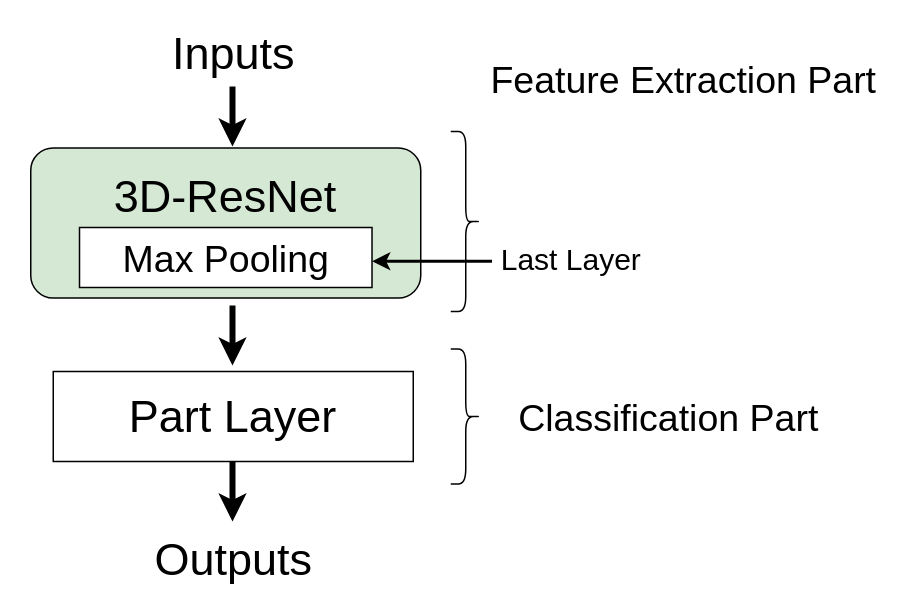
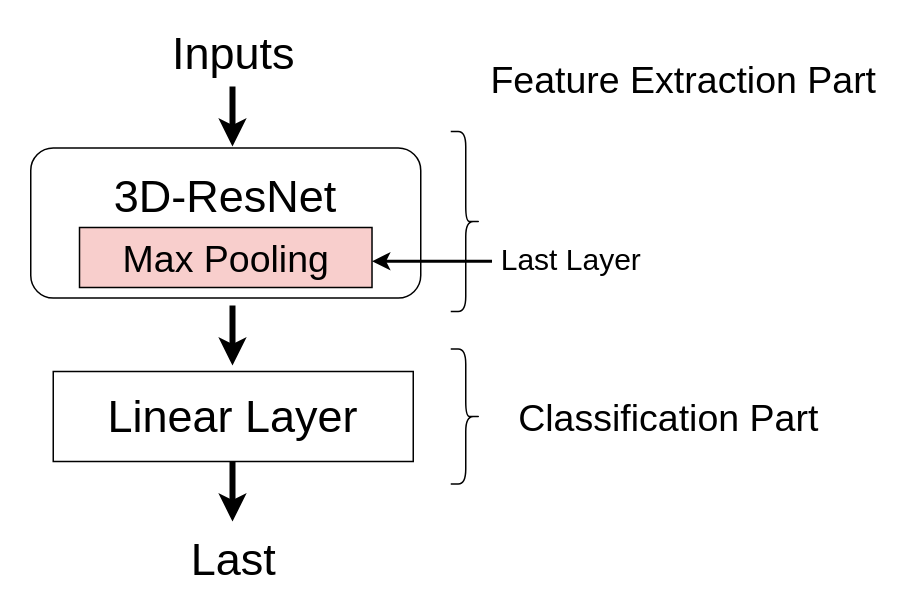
node "3D-ResNet": fillcolor #d5e8d4 -> #ffffff
node "Max Pooling": fillcolor #ffffff -> #f8cecc
node "Part Layer": label "Part Layer" -> "Linear Layer"
node "Outputs": label "Outputs" -> "Last"
